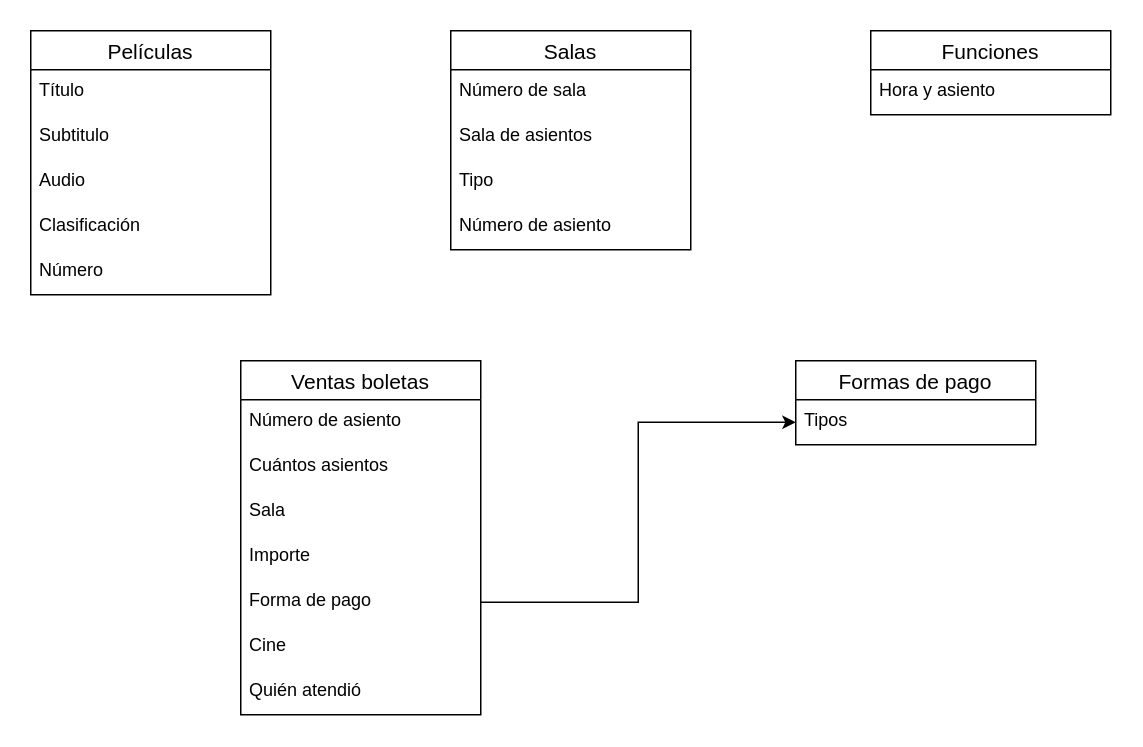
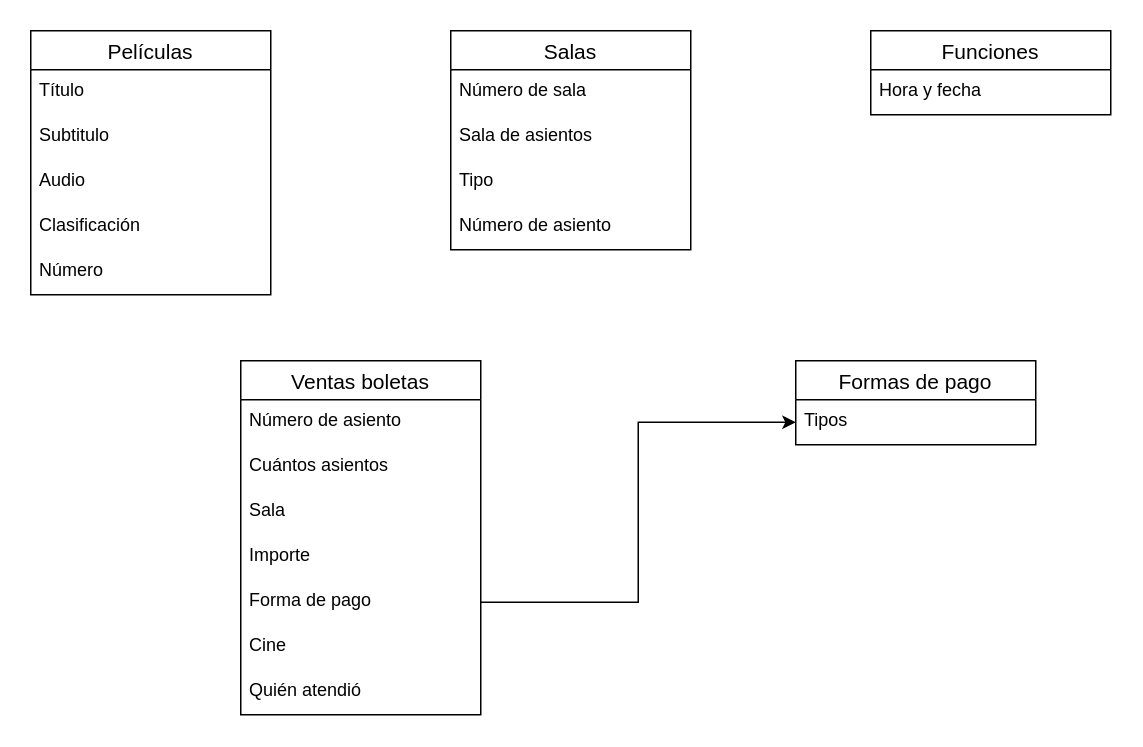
node "Hora y asiento": label "Hora y asiento" -> "Hora y fecha"
